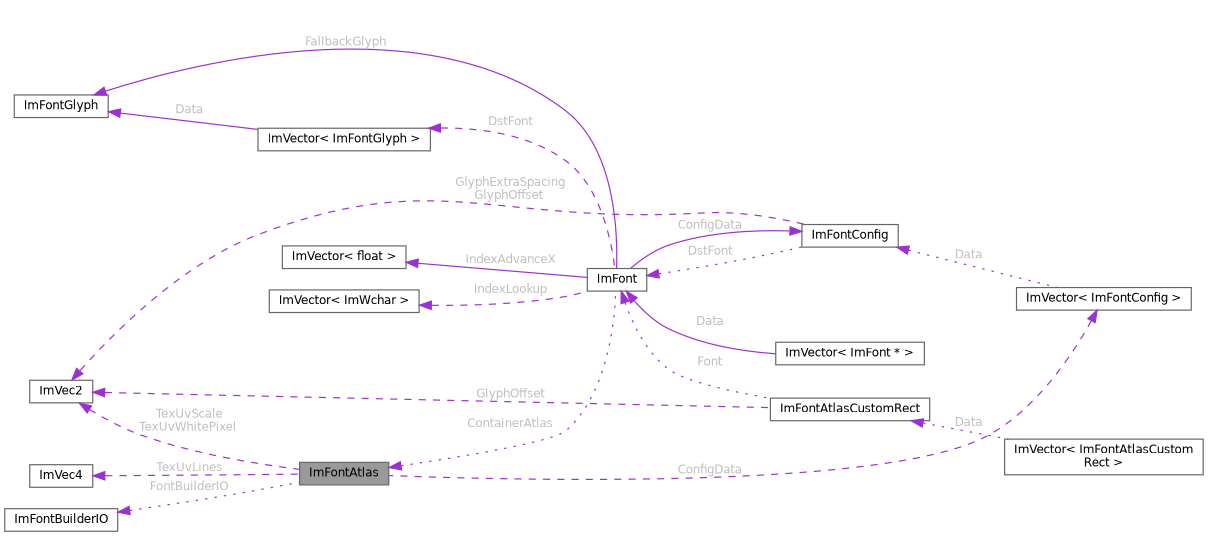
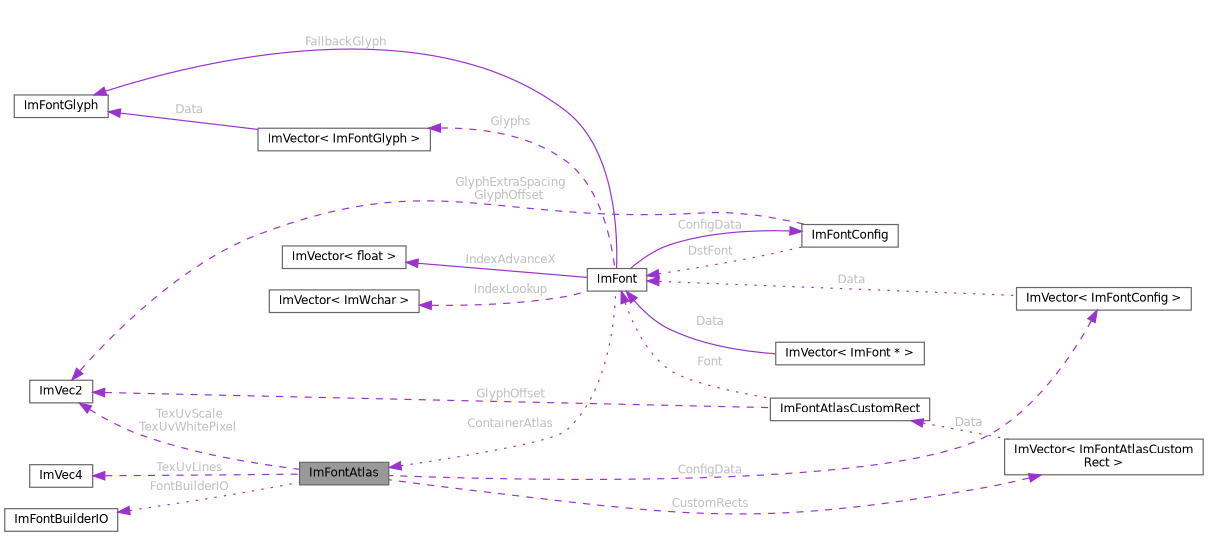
edge "ImFont" -> "ImVector< ImFontGlyph >": label " DstFont" -> " Glyphs"
edge "ImVector< ImFontConfig >" -> "ImFontConfig": now "ImVector< ImFontConfig >" -> "ImFont"
edge "ImFontAtlas" -> "ImVector< ImFontAtlasCustom Rect >": added, label "CustomRects"
